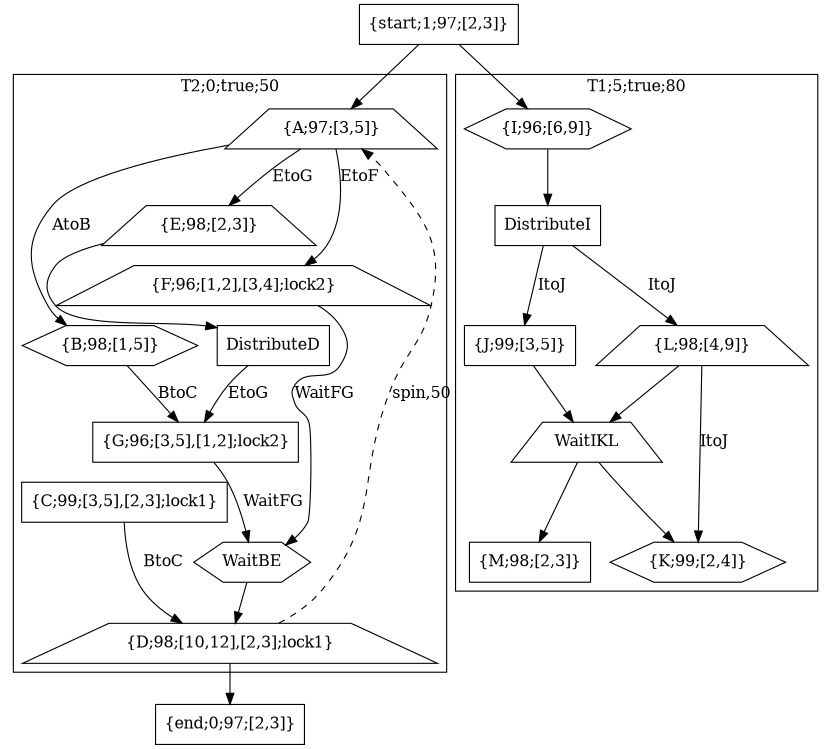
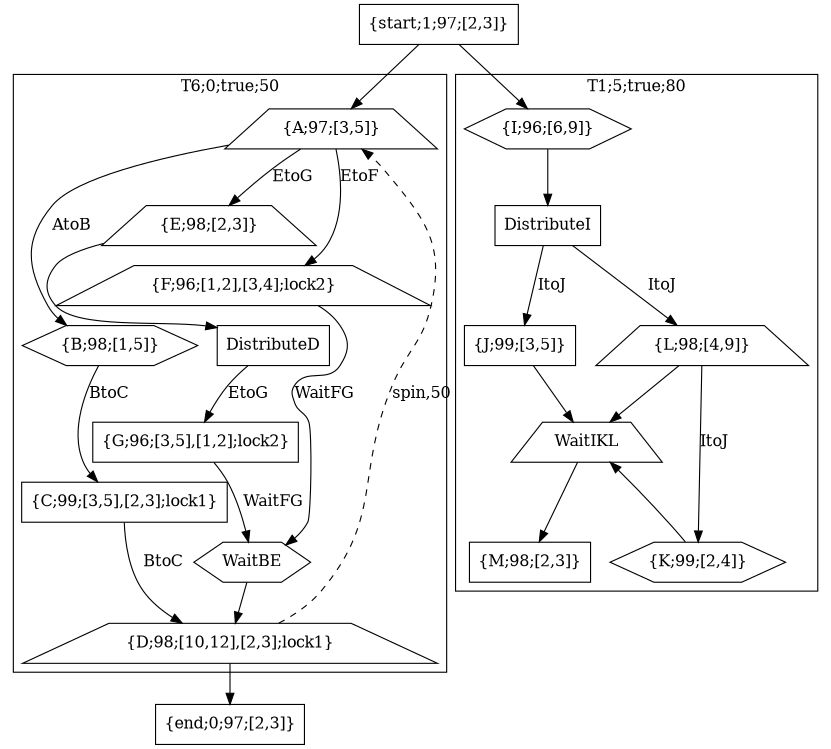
cluster "T2;0;true;50": label "T2;0;true;50" -> "T6;0;true;50"
edge "{B;98;[1,5]}" -> "{G;96;[3,5],[1,2];lock2}": now "{B;98;[1,5]}" -> "{C;99;[3,5],[2,3];lock1}"
edge "WaitIKL" -> "{K;99;[2,4]}": reversed
